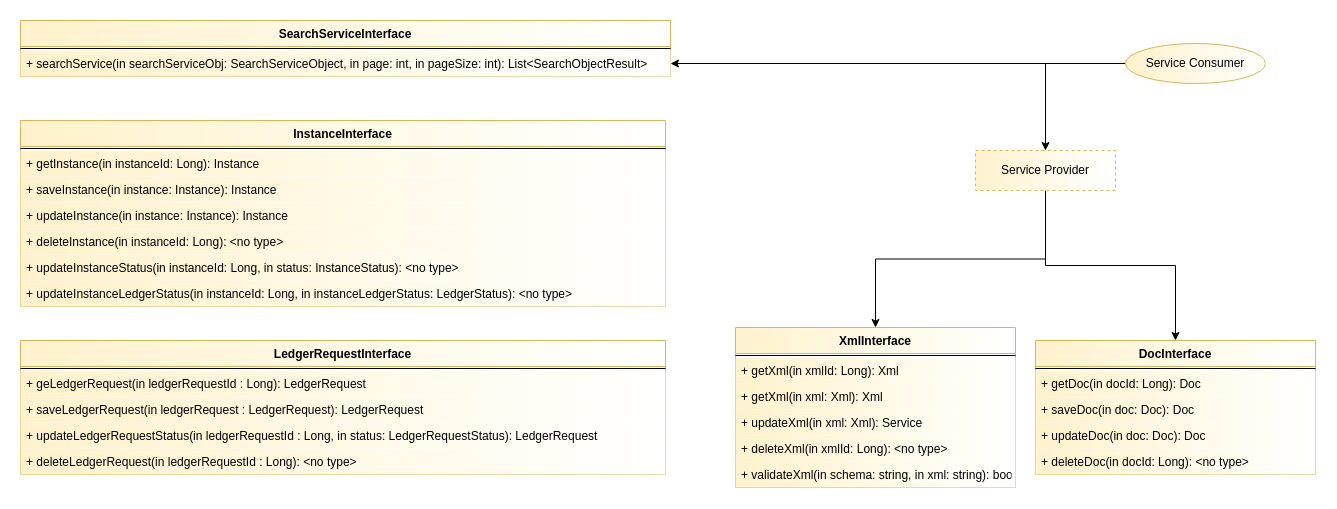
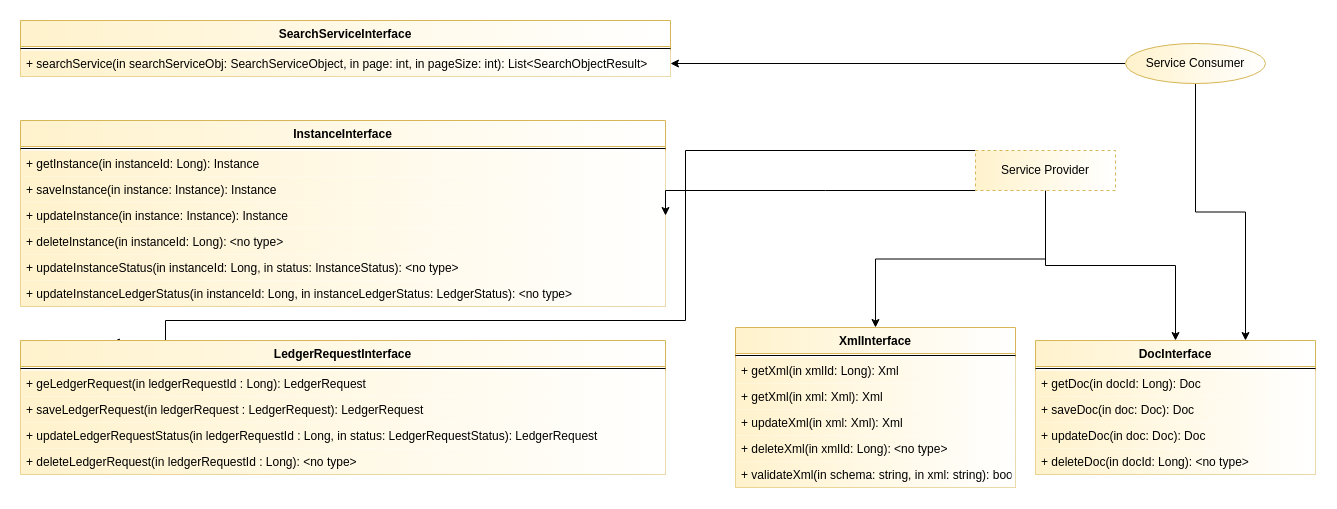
edge "Service Consumer" -> "Service Provider": now "Service Consumer" -> "DocInterface"
edge "Service Provider" -> "+ updateInstance(in instance: Instance): Instance": added
edge "Service Provider" -> "LedgerRequestInterface": added
node "+ updateXml(in xml: Xml): Service": label "+ updateXml(in xml: Xml): Service" -> "+ updateXml(in xml: Xml): Xml"
